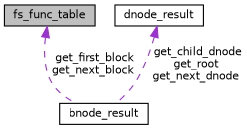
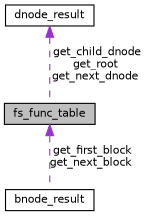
edge "bnode_result" -> "dnode_result": now "fs_func_table" -> "dnode_result"
